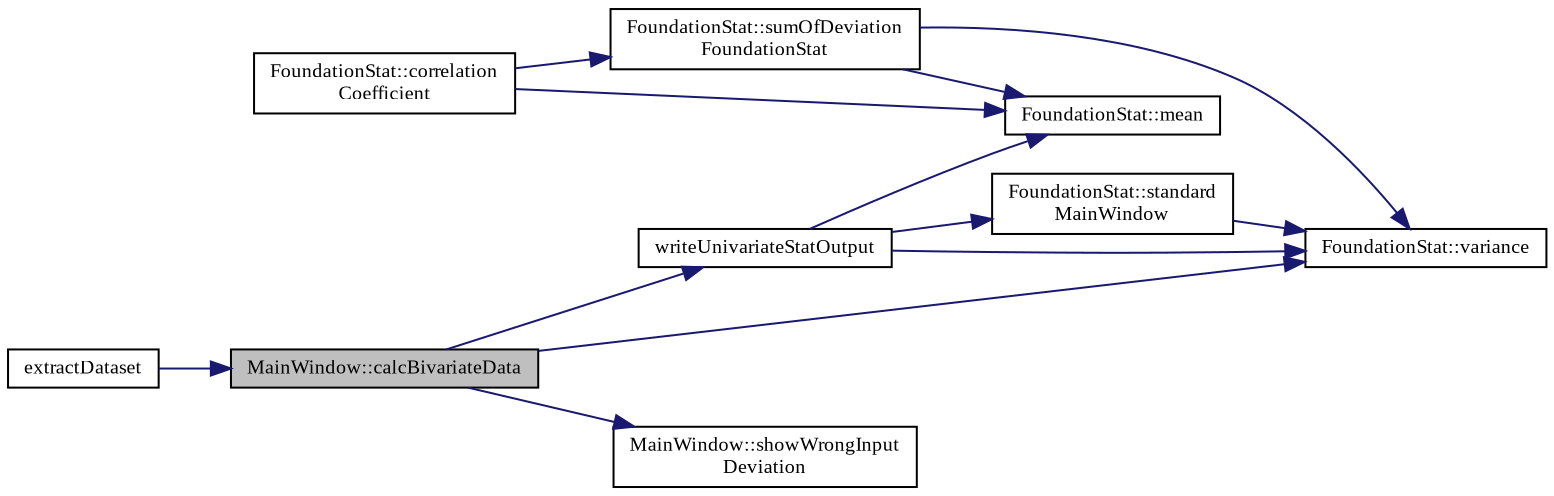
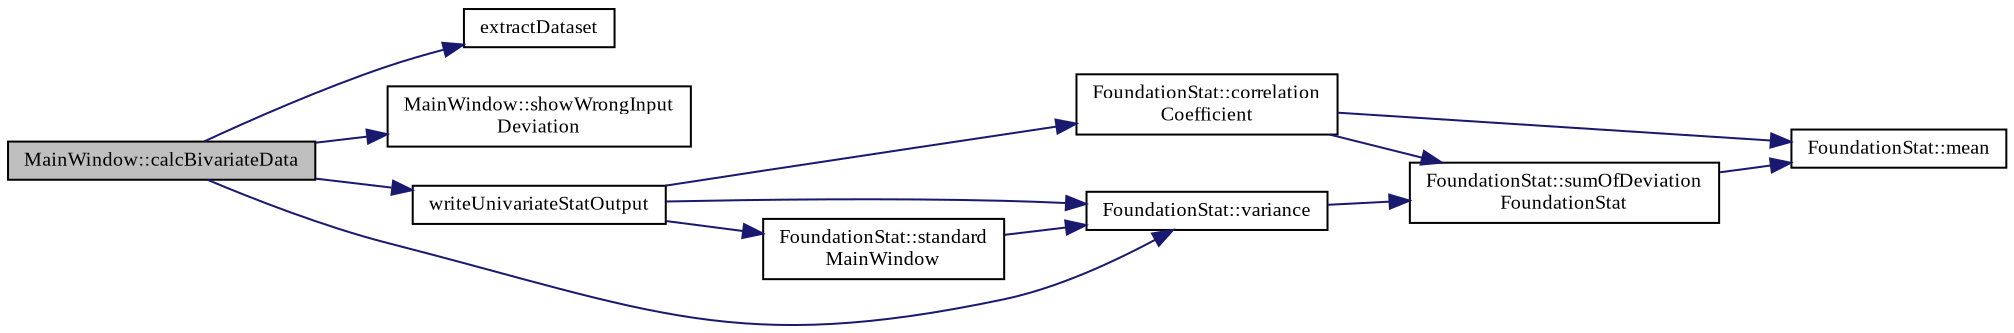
edge "FoundationStat::sumOfDeviation FoundationStat" -> "FoundationStat::variance": reversed
edge "writeUnivariateStatOutput" -> "FoundationStat::mean": now "writeUnivariateStatOutput" -> "FoundationStat::correlation Coefficient"
edge "extractDataset" -> "MainWindow::calcBivariateData": reversed
